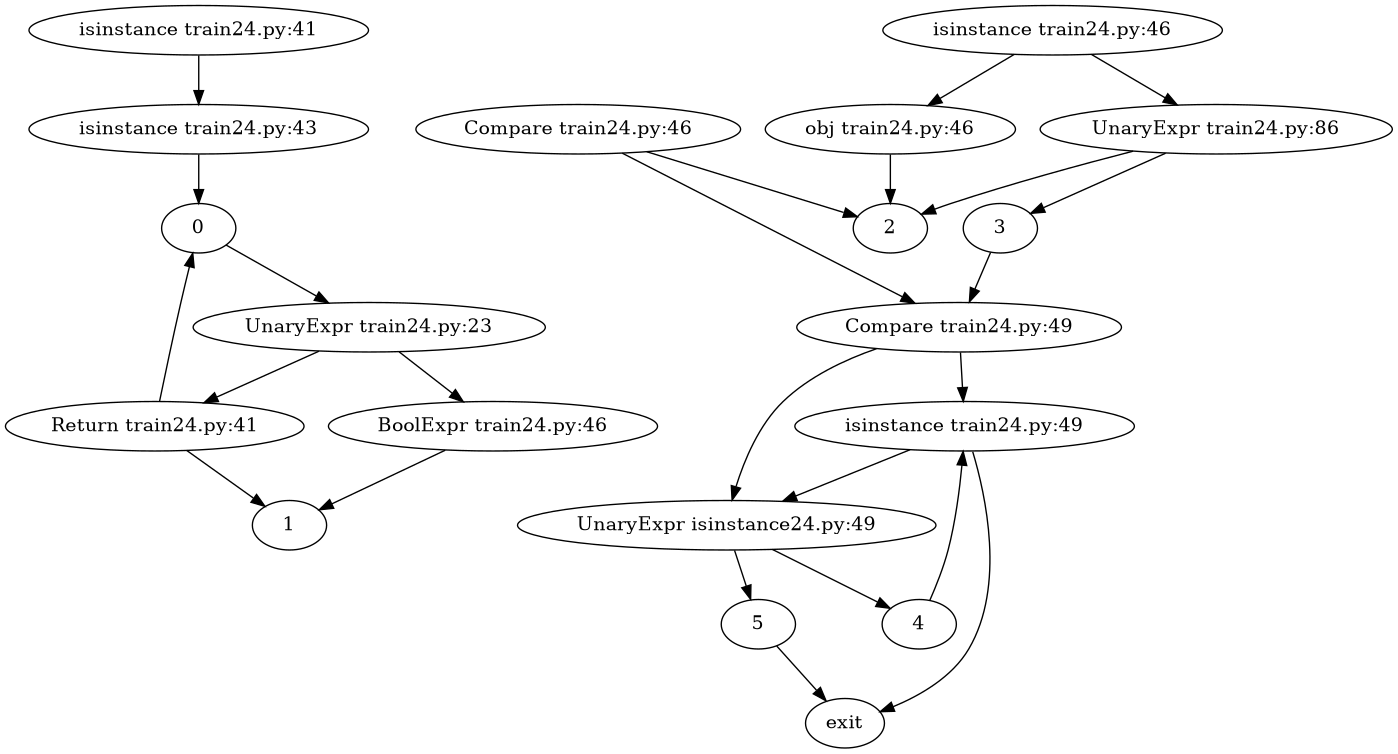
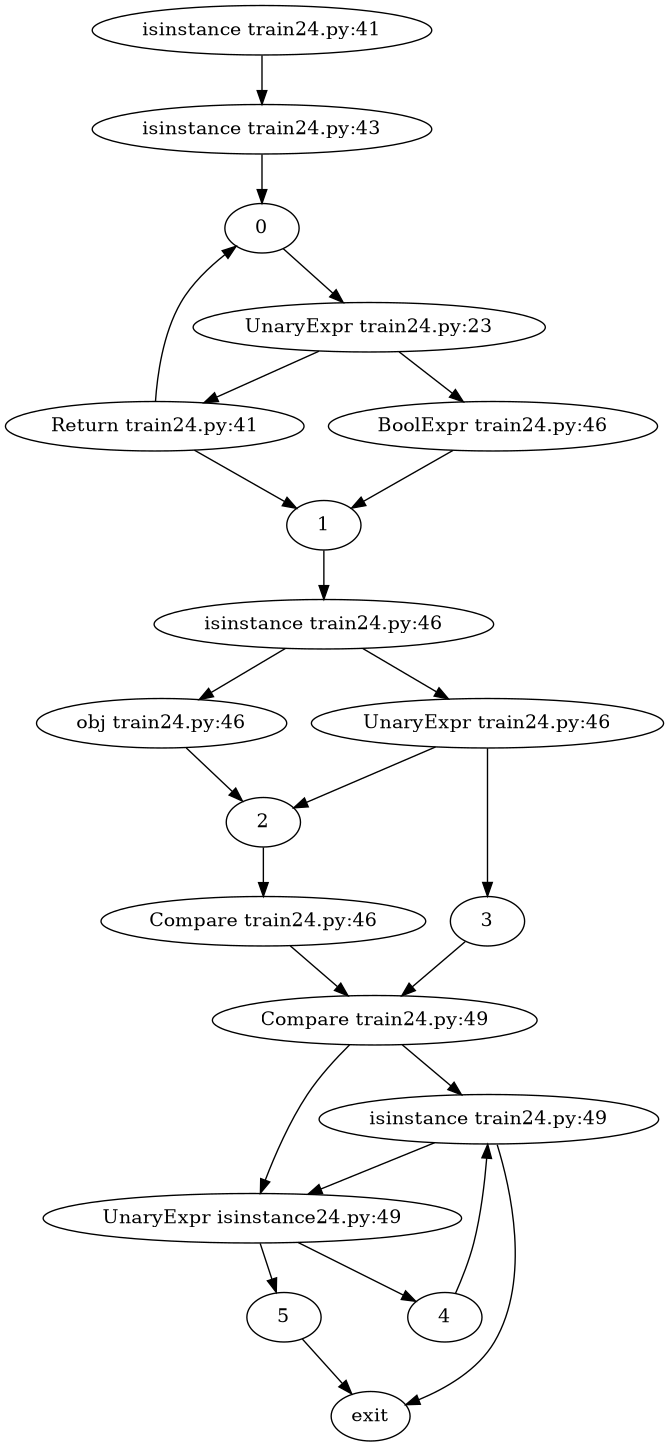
node "UnaryExpr train24.py:86": label "UnaryExpr train24.py:86" -> "UnaryExpr train24.py:46"
edge "Compare train24.py:46" -> "2": reversed
edge "1" -> "isinstance train24.py:46": added
